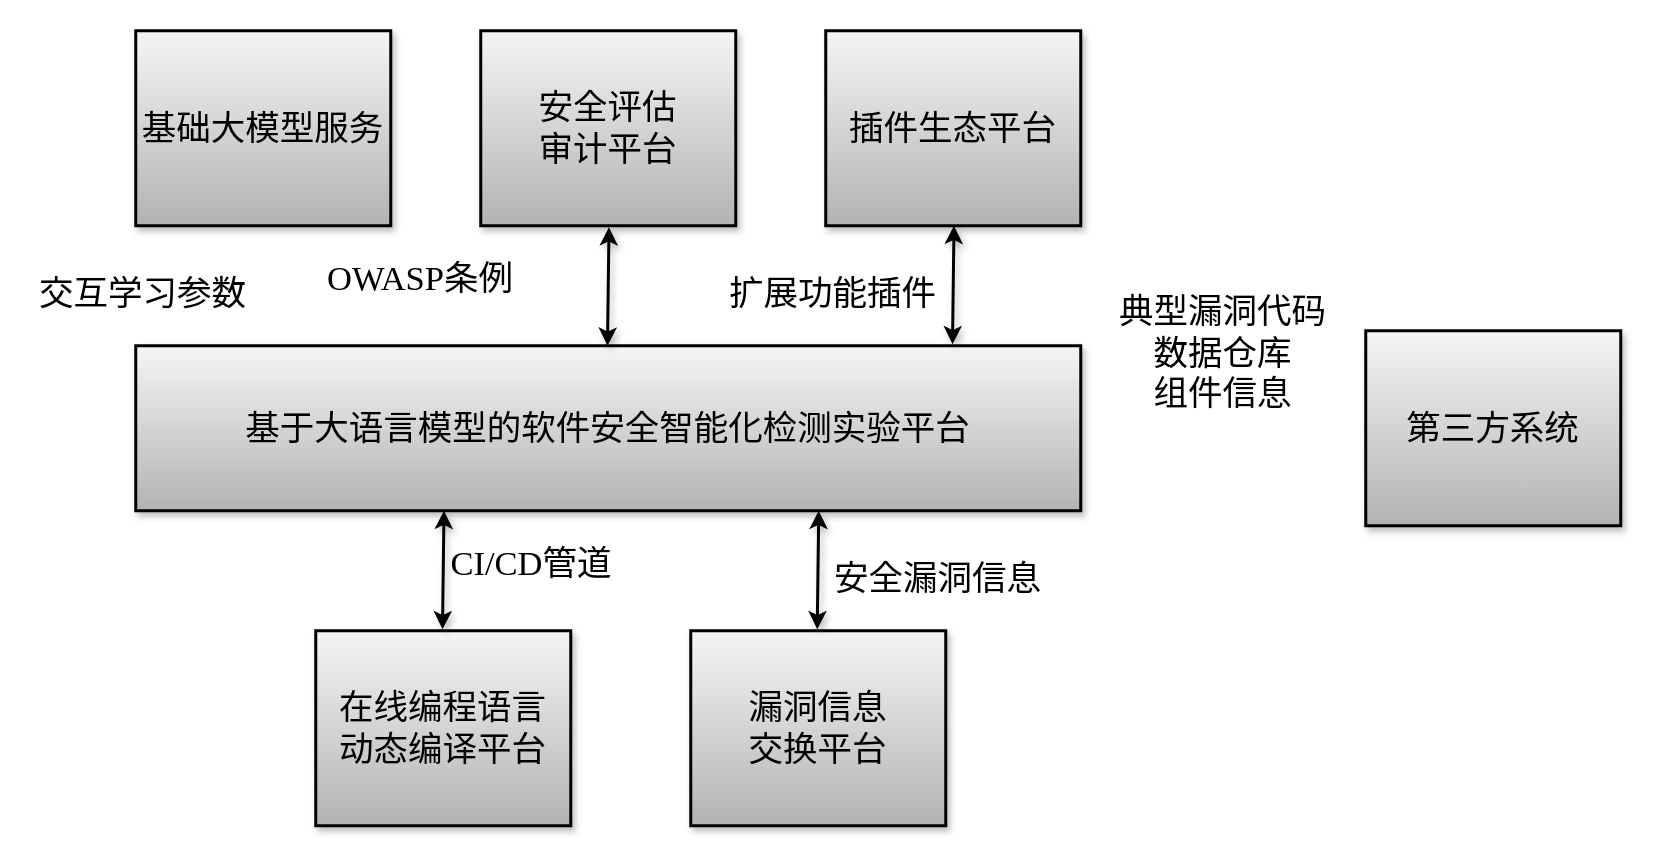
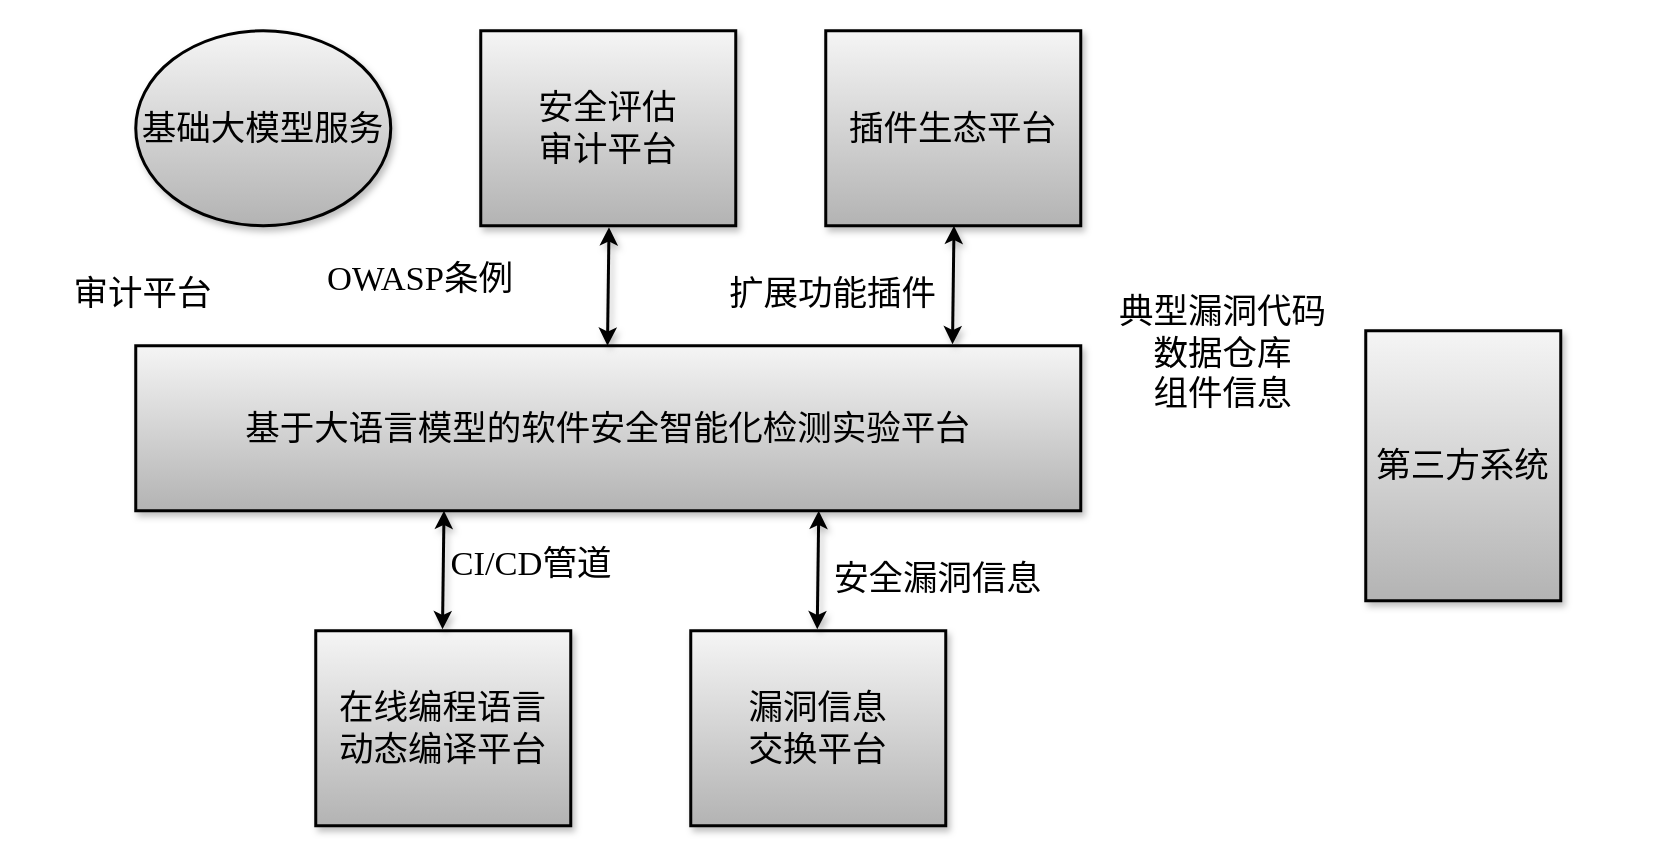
node "基础大模型服务": shape rectangle -> ellipse
node "交互学习参数": label "交互学习参数" -> "审计平台"
node "第三方系统": size 255x195 -> 195x270
